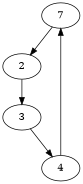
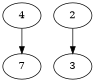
edge "7" -> "2": removed
edge "3" -> "4": removed
